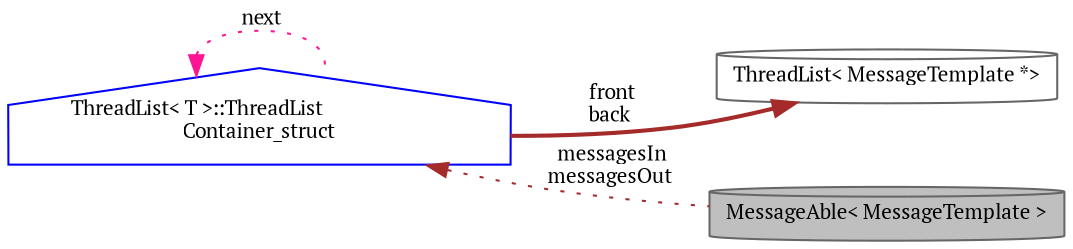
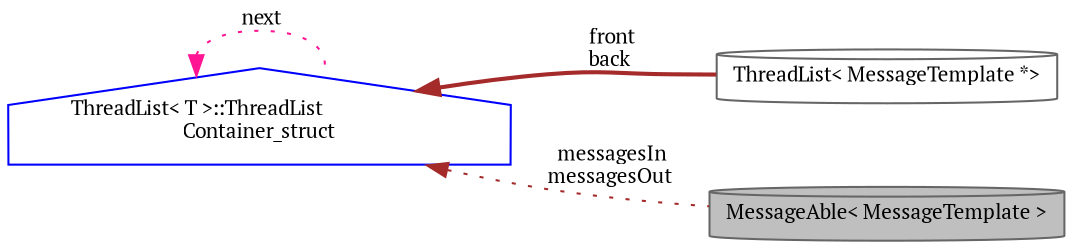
edge "ThreadList< T >::ThreadList Container_struct" -> "ThreadList< MessageTemplate *>": reversed
